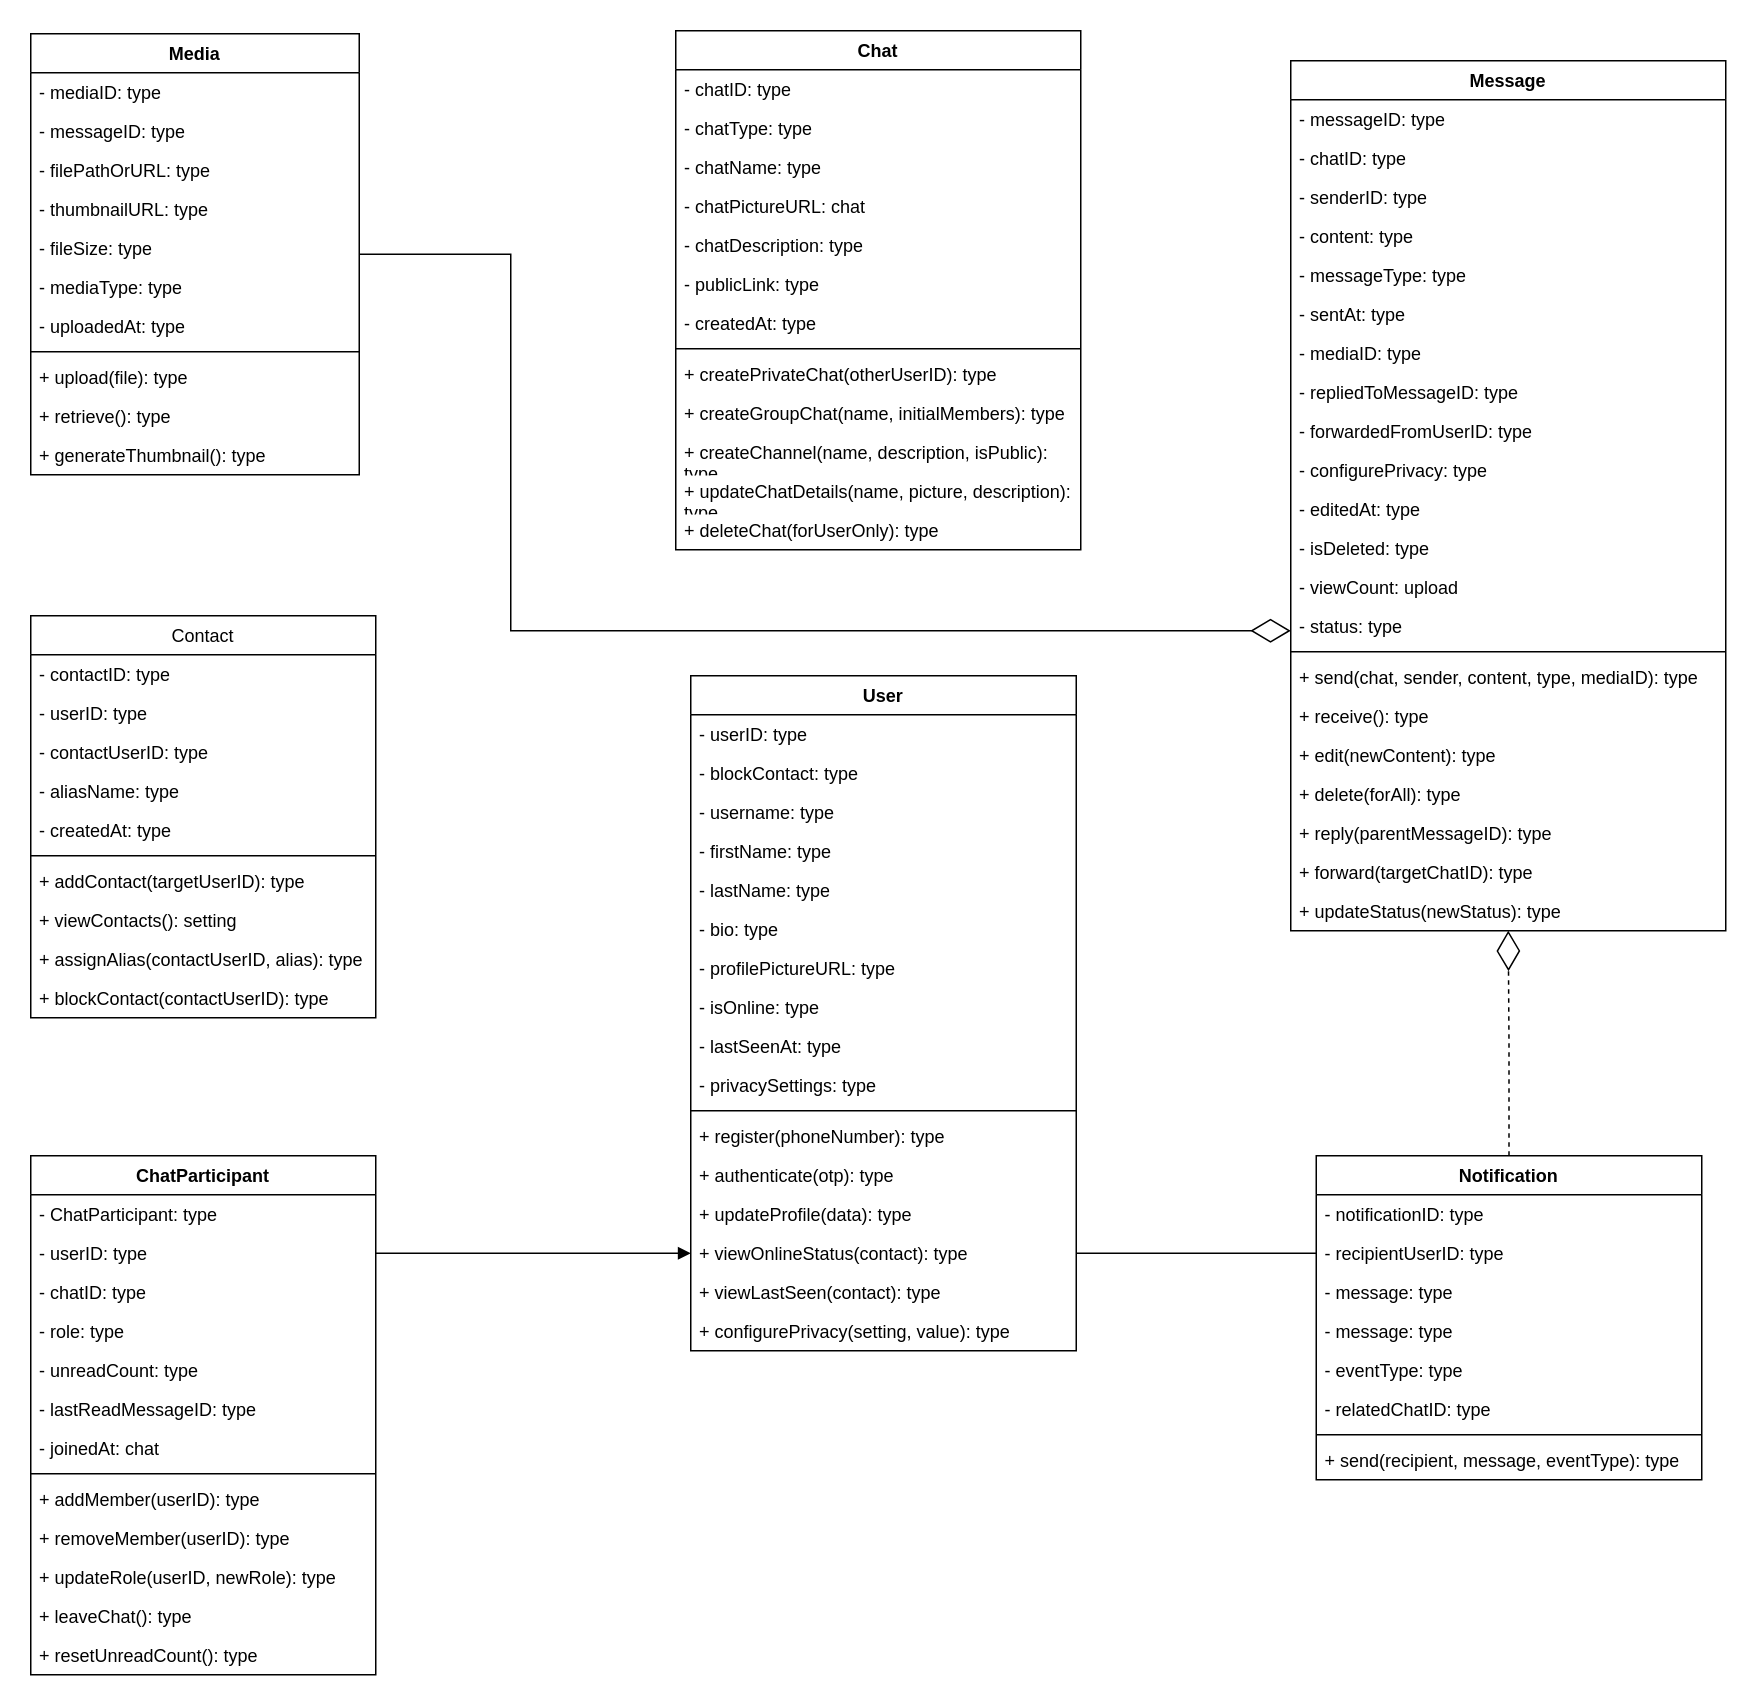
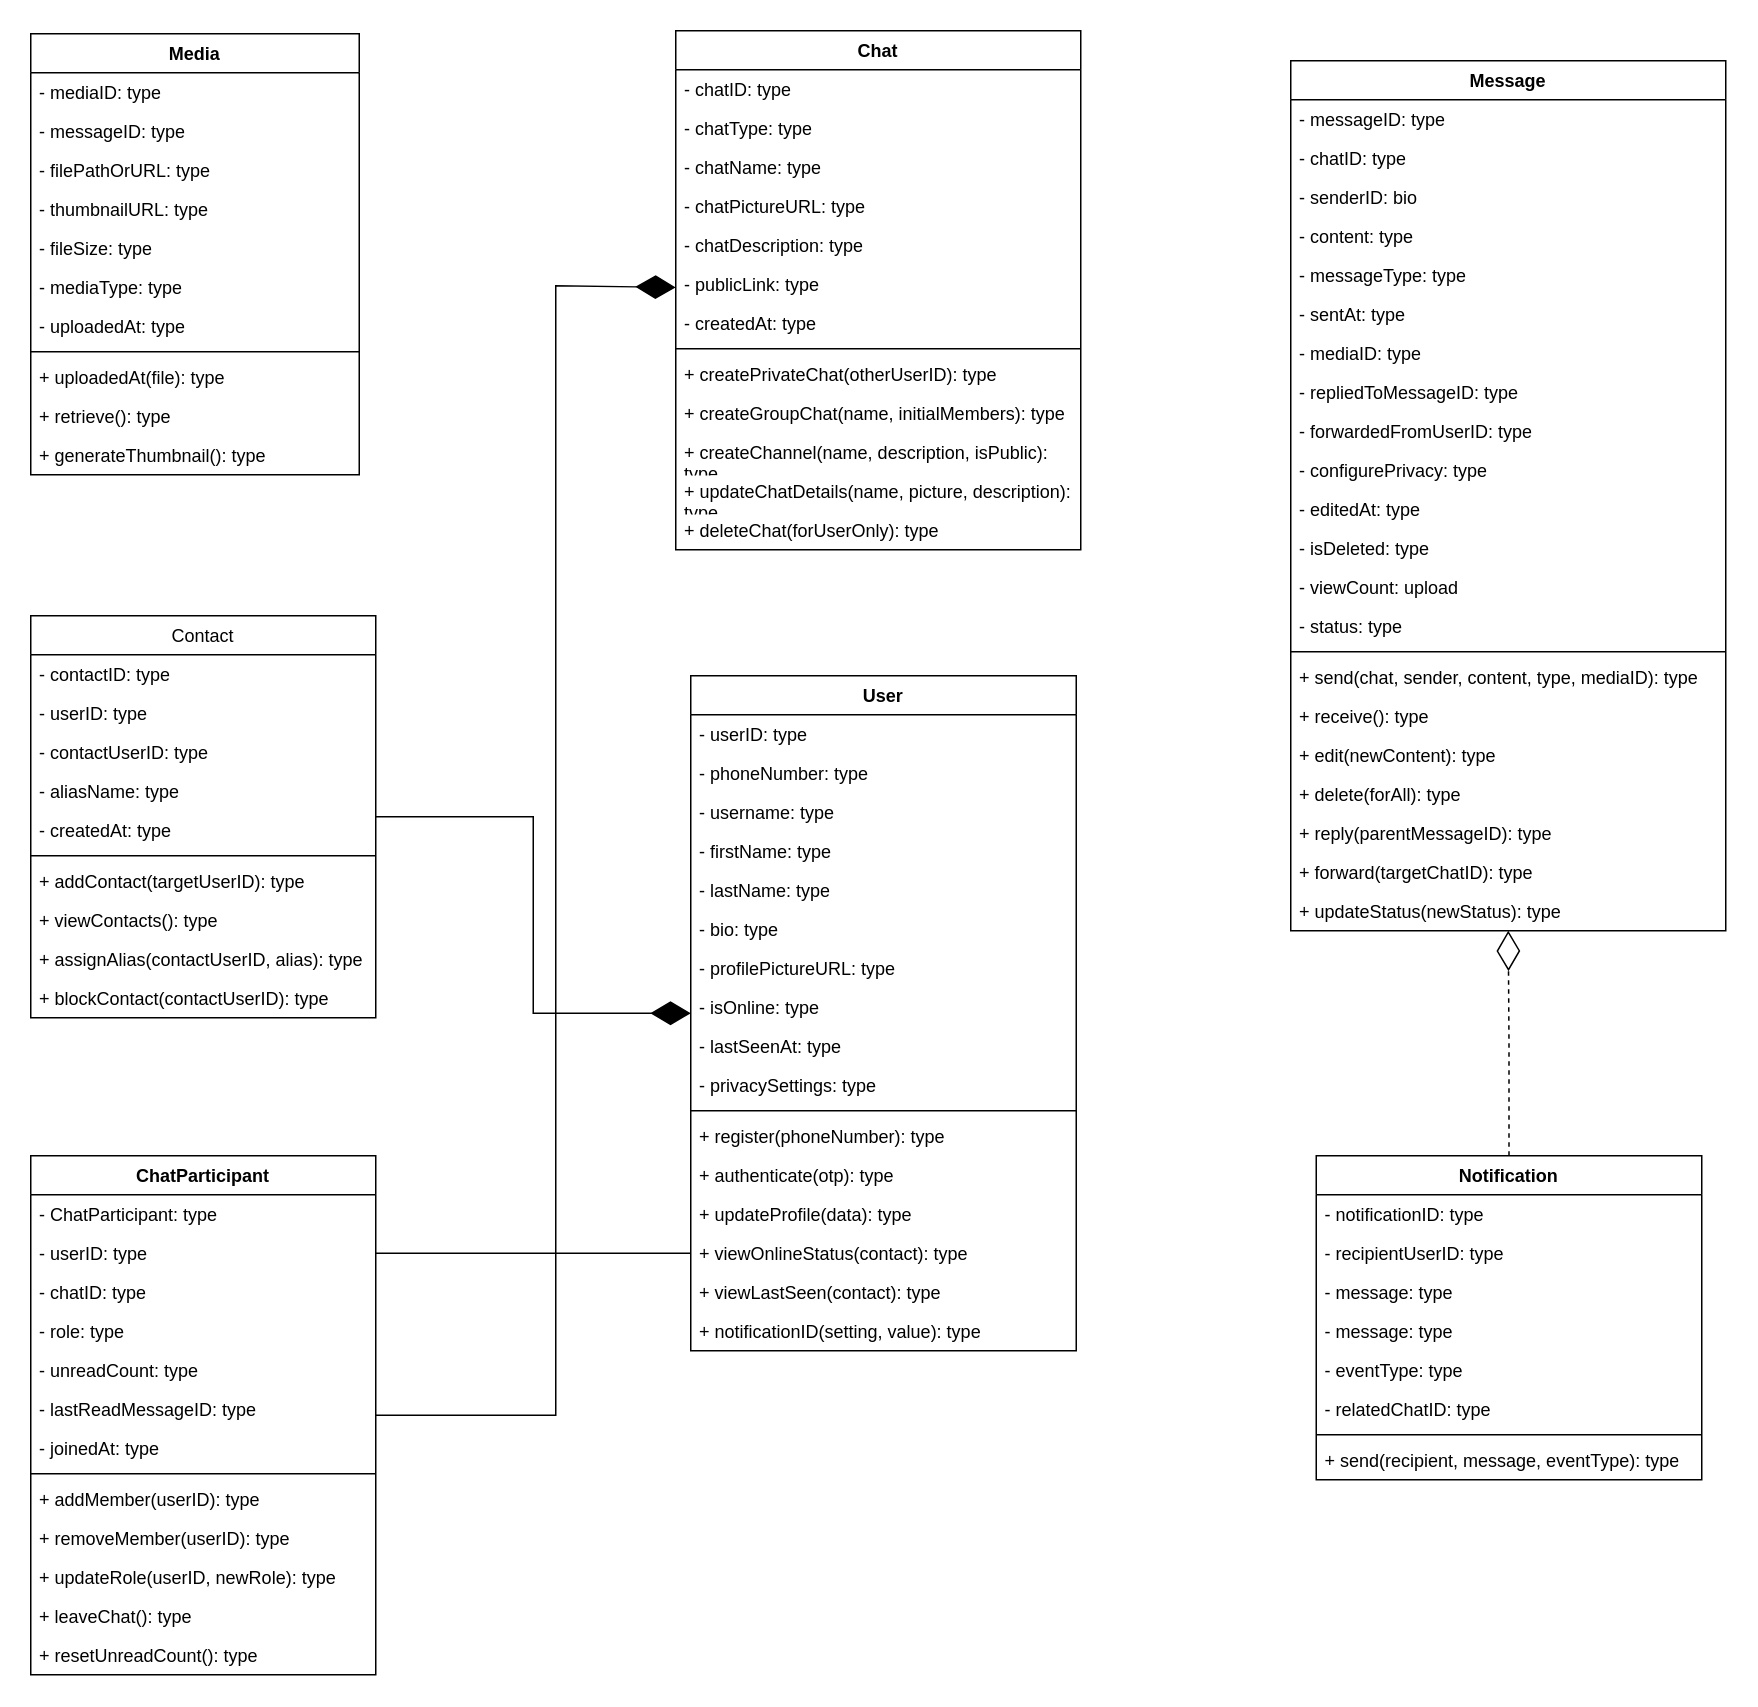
node "- senderID: type": label "- senderID: type" -> "- senderID: bio"
node "- chatPictureURL: chat": label "- chatPictureURL: chat" -> "- chatPictureURL: type"
node "+ upload(file): type": label "+ upload(file): type" -> "+ uploadedAt(file): type"
edge "Media" -> "Message": removed
node "- blockContact: type": label "- blockContact: type" -> "- phoneNumber: type"
edge "Contact" -> "User": added
edge "ChatParticipant" -> "Chat": added
node "+ viewContacts(): setting": label "+ viewContacts(): setting" -> "+ viewContacts(): type"
edge "ChatParticipant" -> "User": arrowhead block -> none
edge "User" -- "Notification": removed
node "+ configurePrivacy(setting, value): type": label "+ configurePrivacy(setting, value): type" -> "+ notificationID(setting, value): type"
node "- joinedAt: chat": label "- joinedAt: chat" -> "- joinedAt: type"
